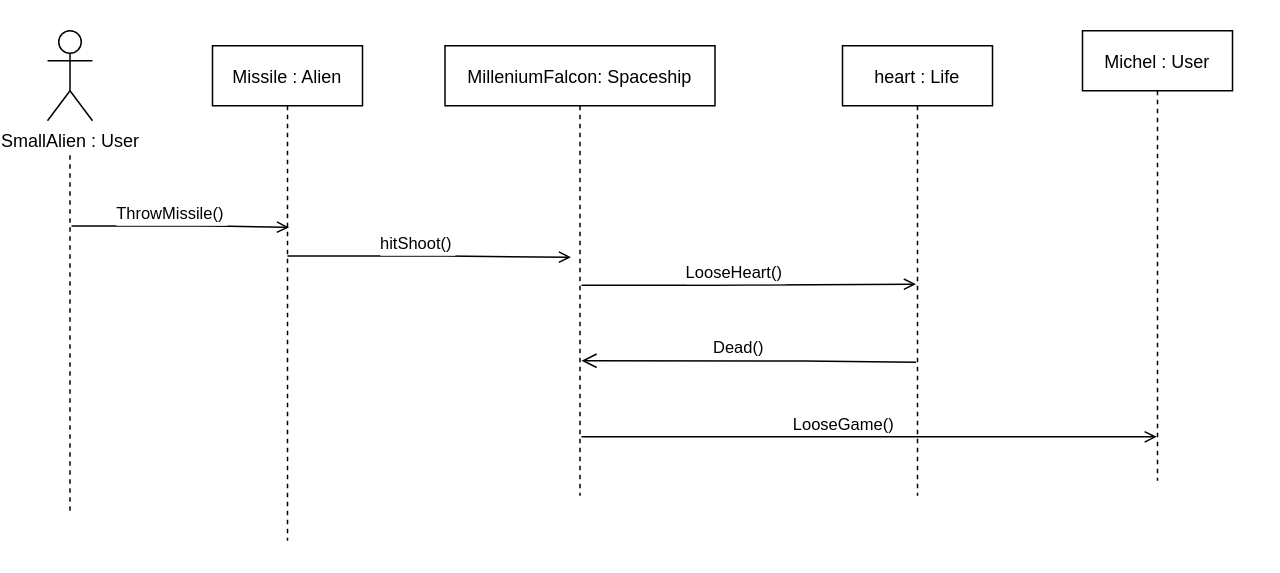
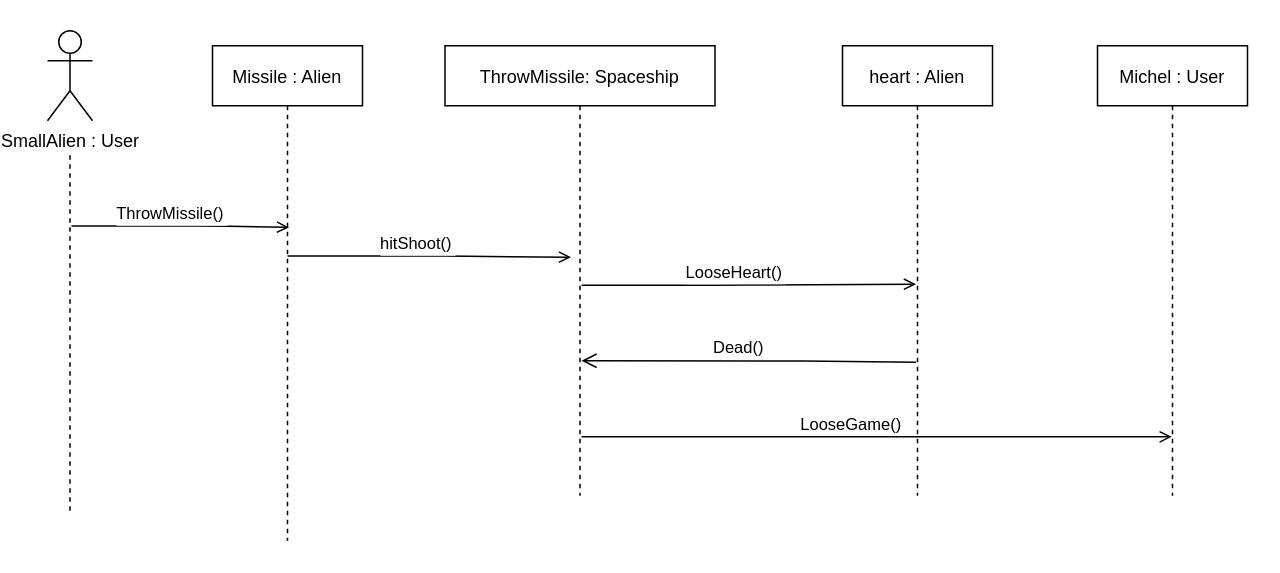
node "MilleniumFalcon: Spaceship": label "MilleniumFalcon: Spaceship" -> "ThrowMissile: Spaceship"
node "heart : Life": label "heart : Life" -> "heart : Alien"
node "Michel : User": moved (1157, 256) -> (1172, 271)
